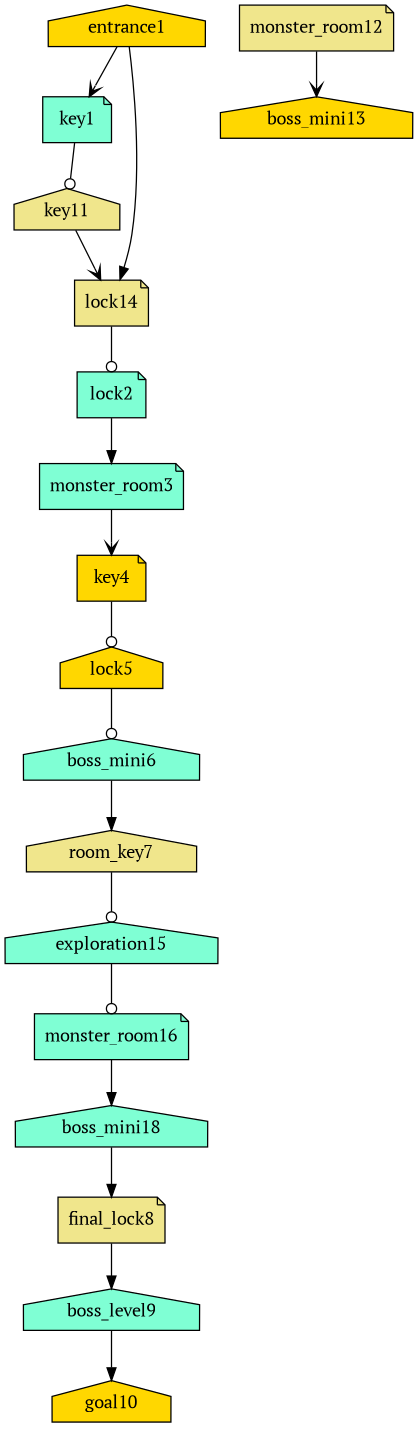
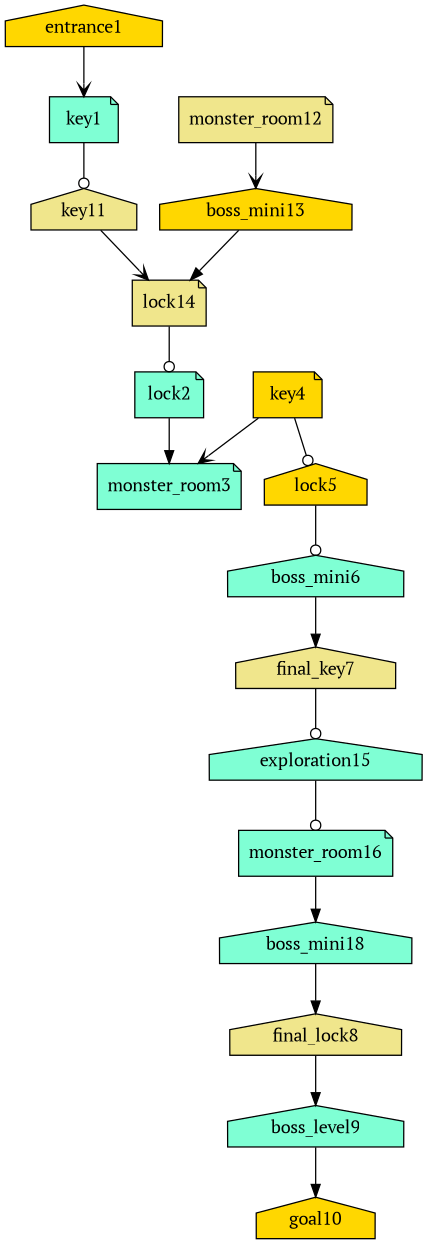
edge "entrance1" -> "lock14": now "boss_mini13" -> "lock14"
edge "monster_room3" -> "key4": reversed
node "room_key7": label "room_key7" -> "final_key7"
node "final_lock8": shape note -> house
